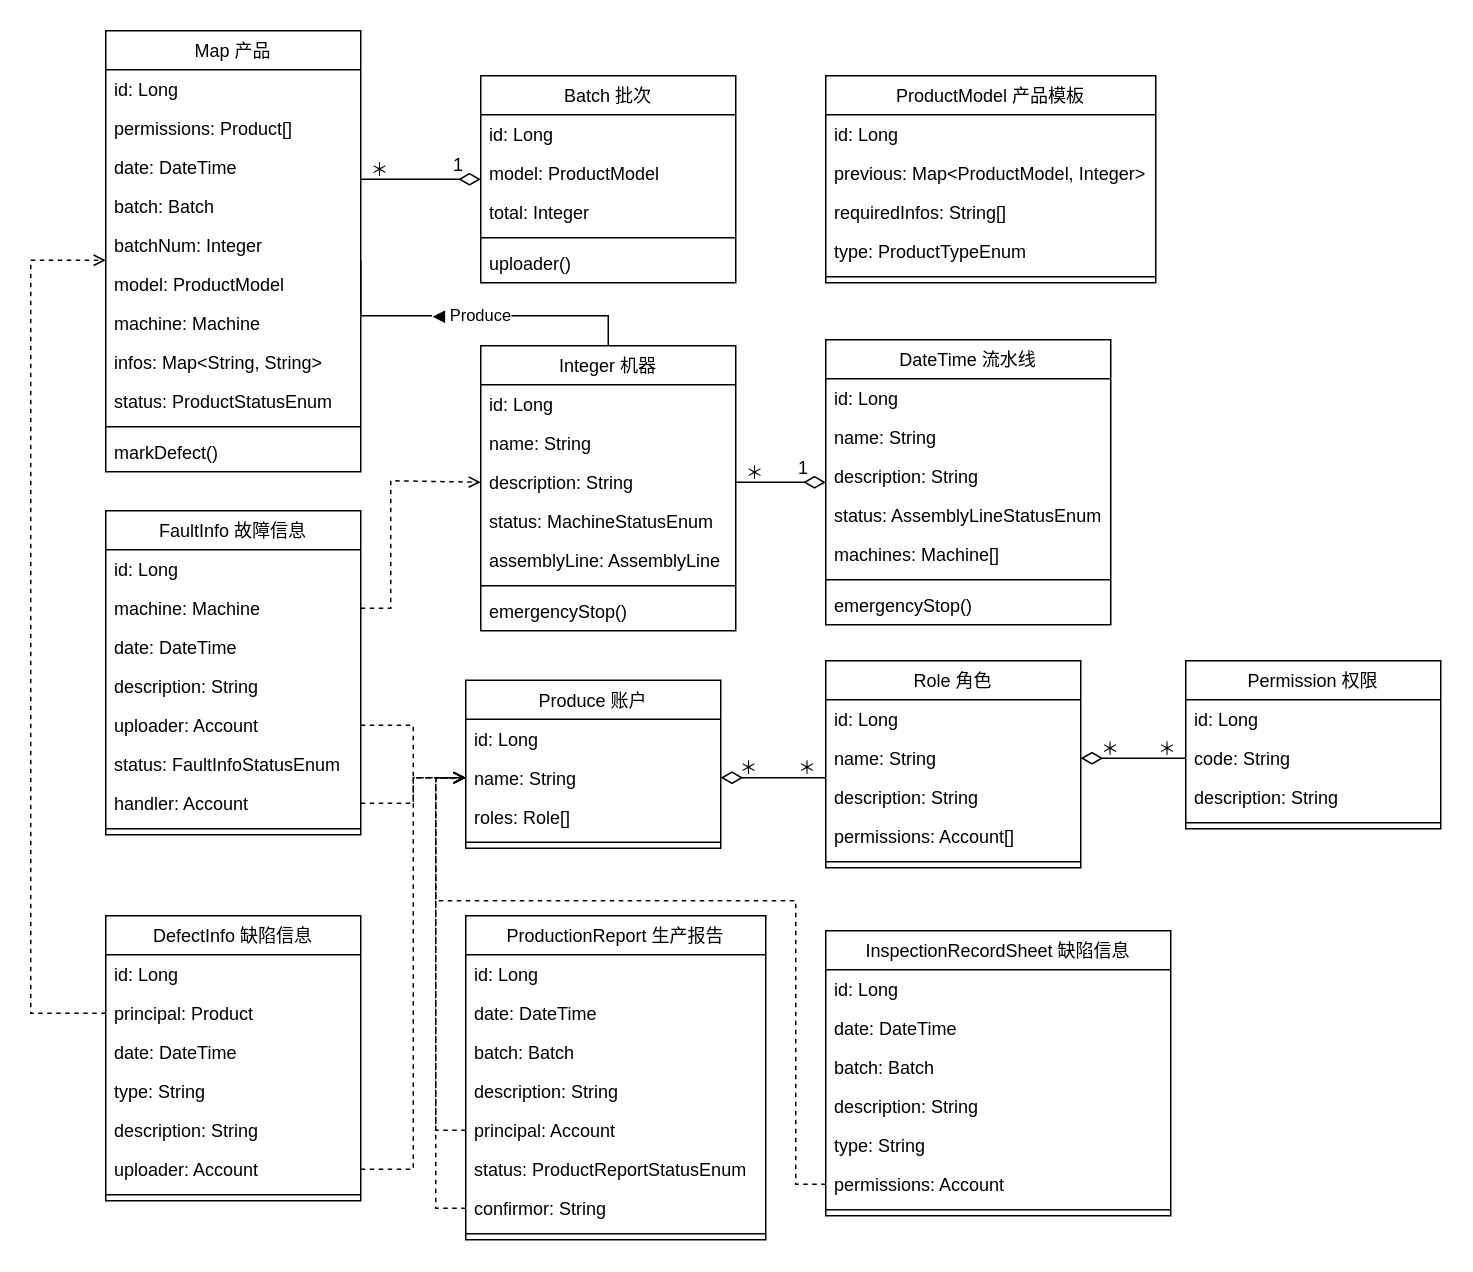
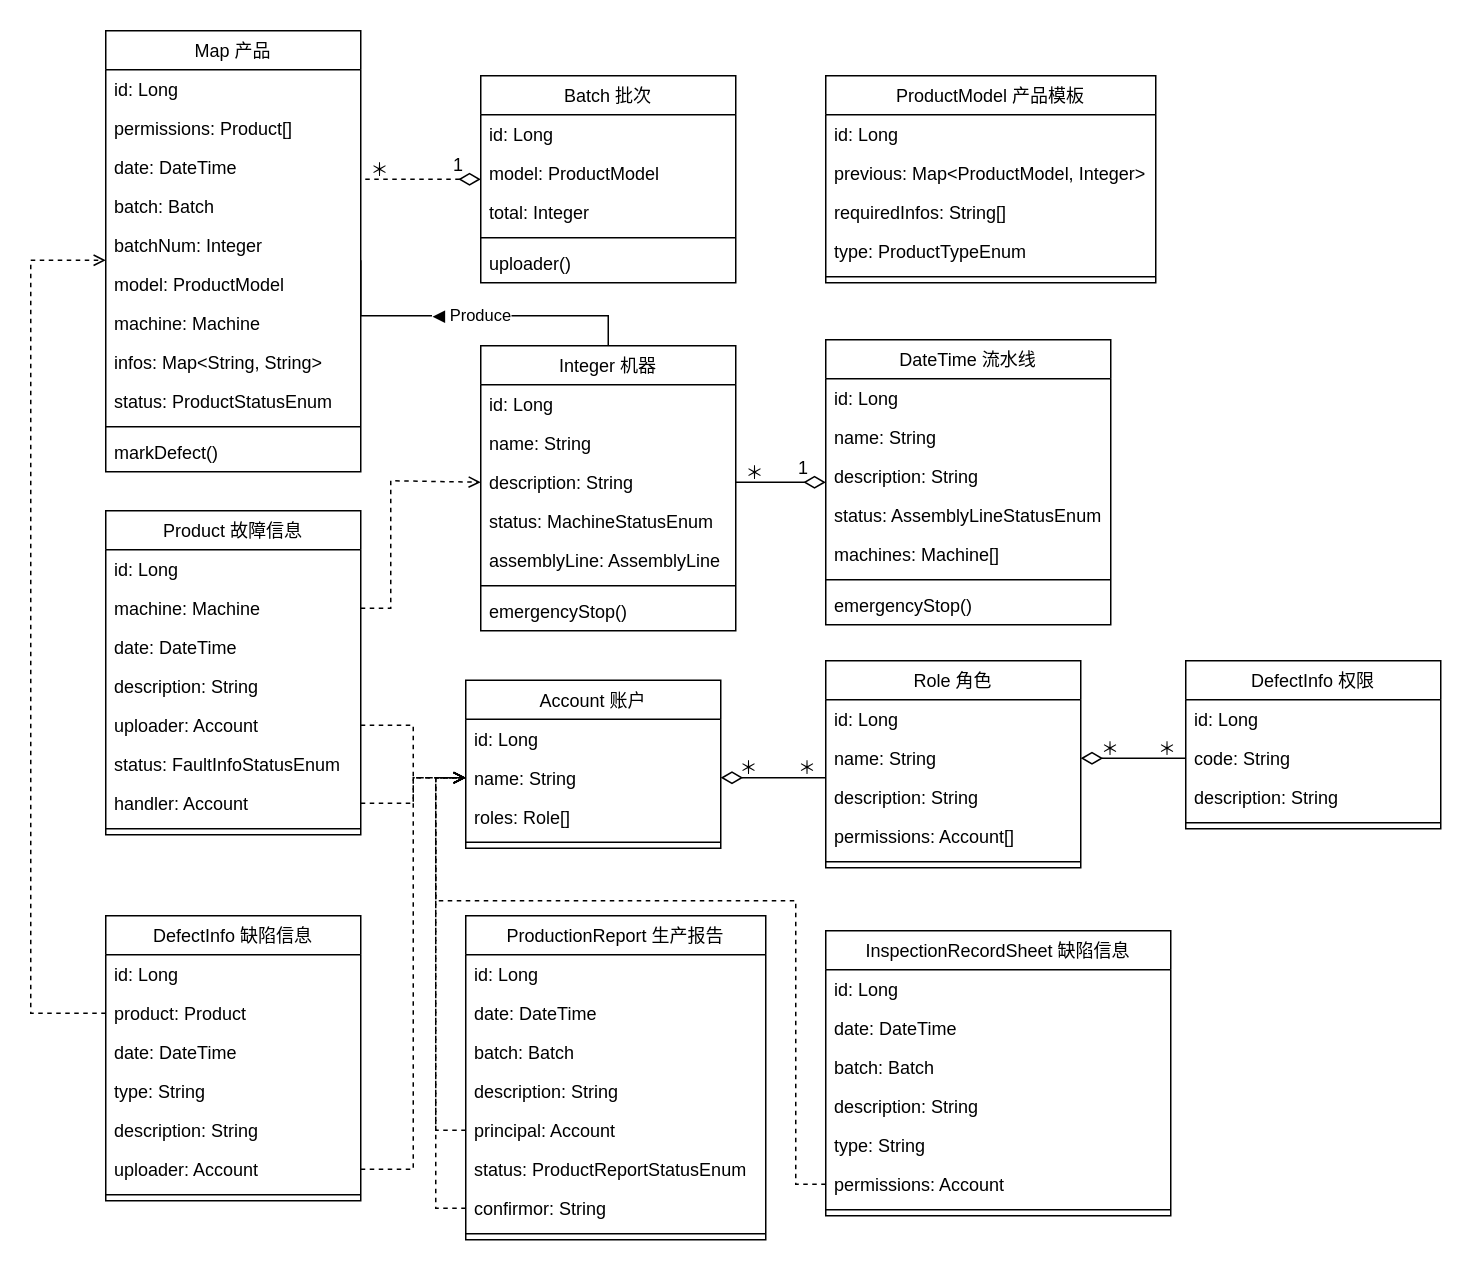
edge "Map 产品" -> "Batch 批次": style solid -> dashed
node "FaultInfo 故障信息": label "FaultInfo 故障信息" -> "Product 故障信息"
node "Permission 权限": label "Permission 权限" -> "DefectInfo 权限"
node "Produce 账户": label "Produce 账户" -> "Account 账户"
node "principal: Product": label "principal: Product" -> "product: Product"
